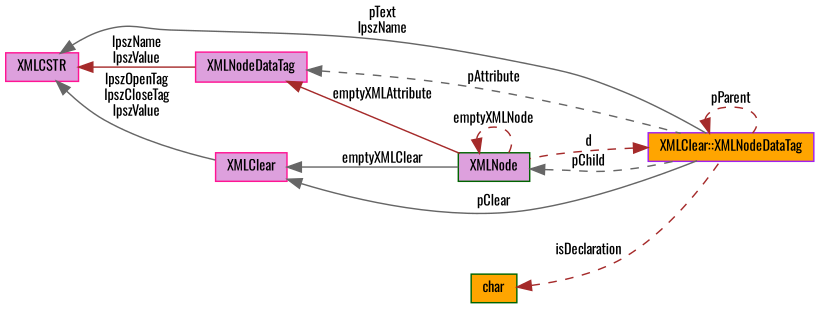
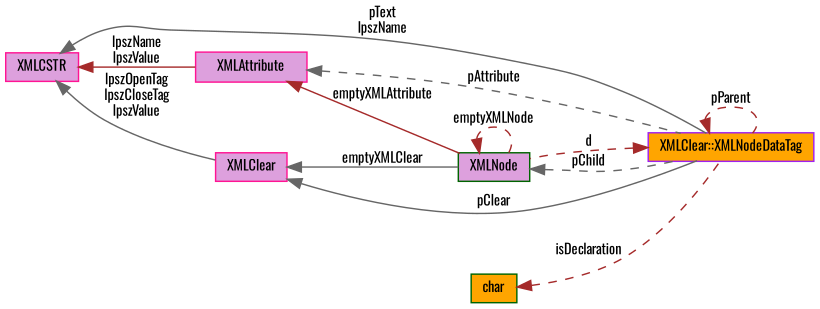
node "XMLNodeDataTag": label "XMLNodeDataTag" -> "XMLAttribute"
